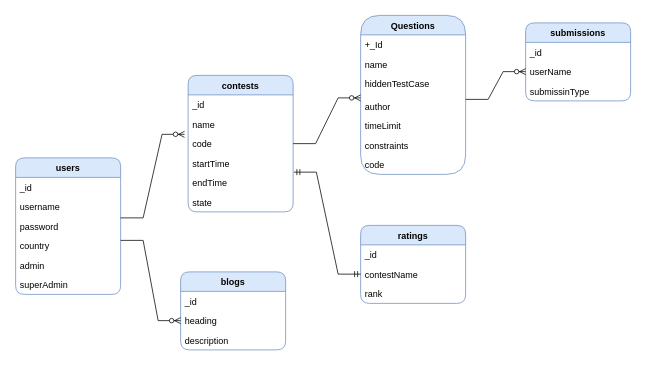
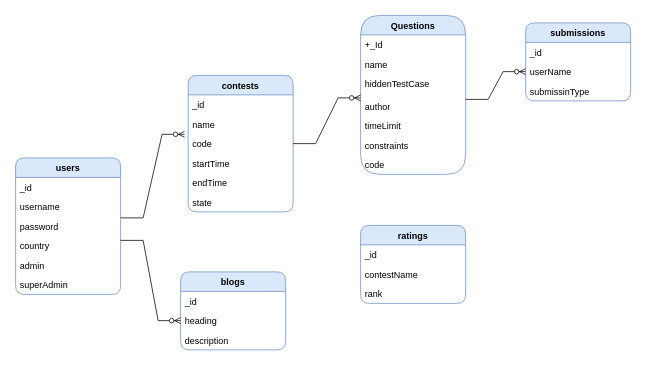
edge "endTime" -- "contestName": removed
